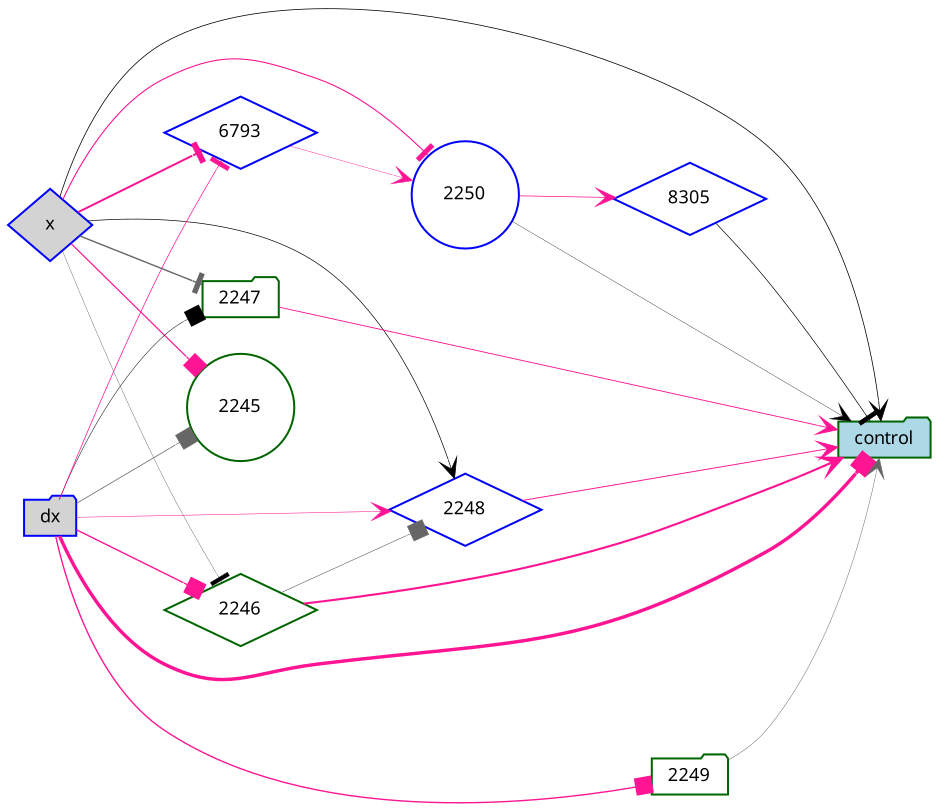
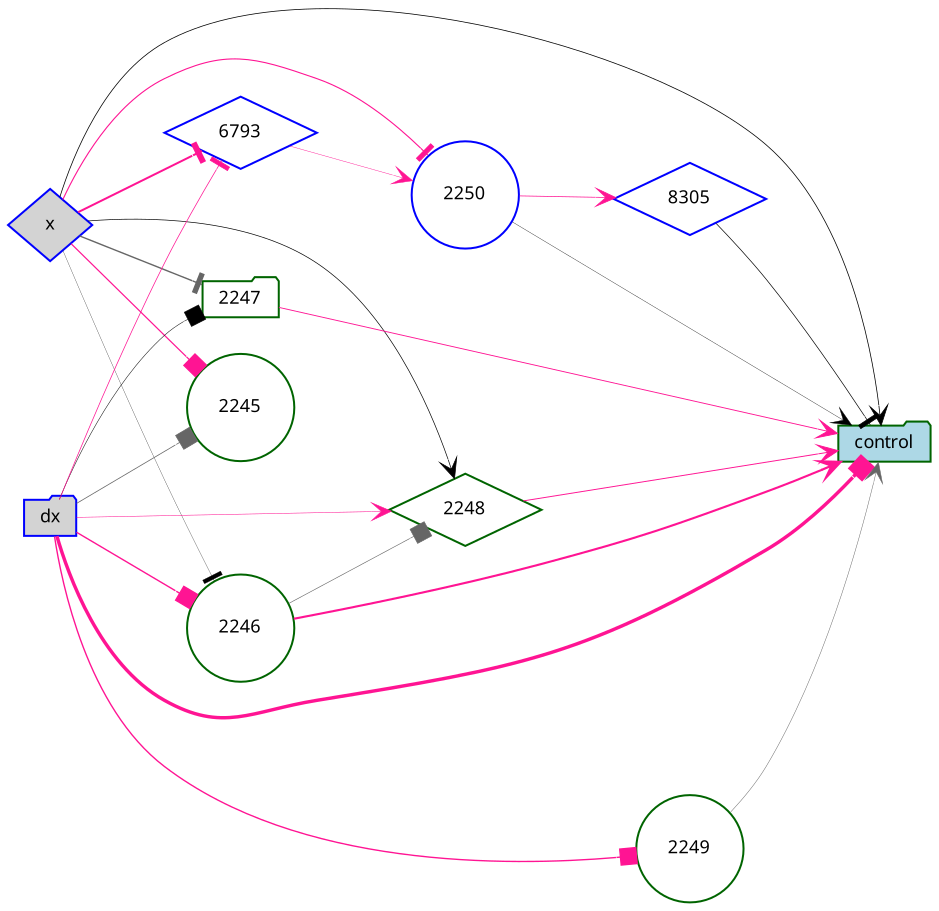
node "2248": color blue -> darkgreen
node "2246": shape diamond -> circle
node "2249": shape folder -> circle
